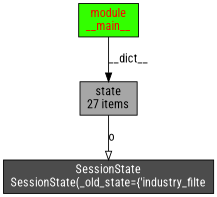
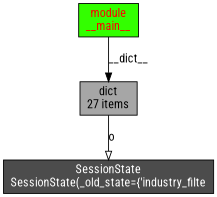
node "state 27 items": label "state 27 items" -> "dict 27 items"
